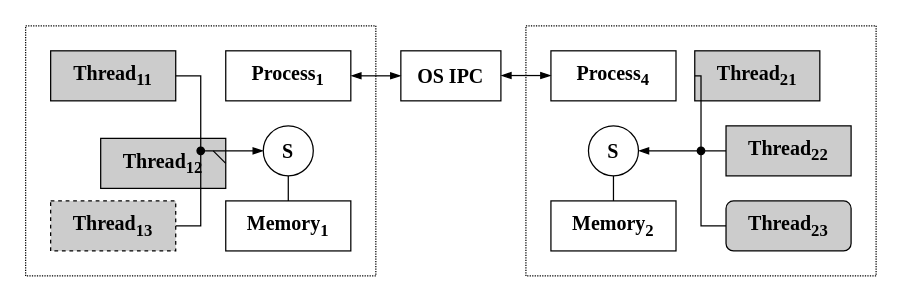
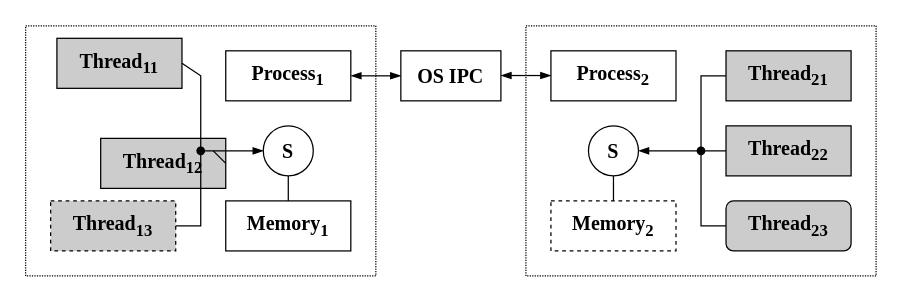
node "Thread11": moved (113, 76) -> (119, 63)
node "Process4": label "Process4" -> "Process2"
node "Thread21": moved (757, 76) -> (788, 76)
node "Memory2": style solid -> dashed
